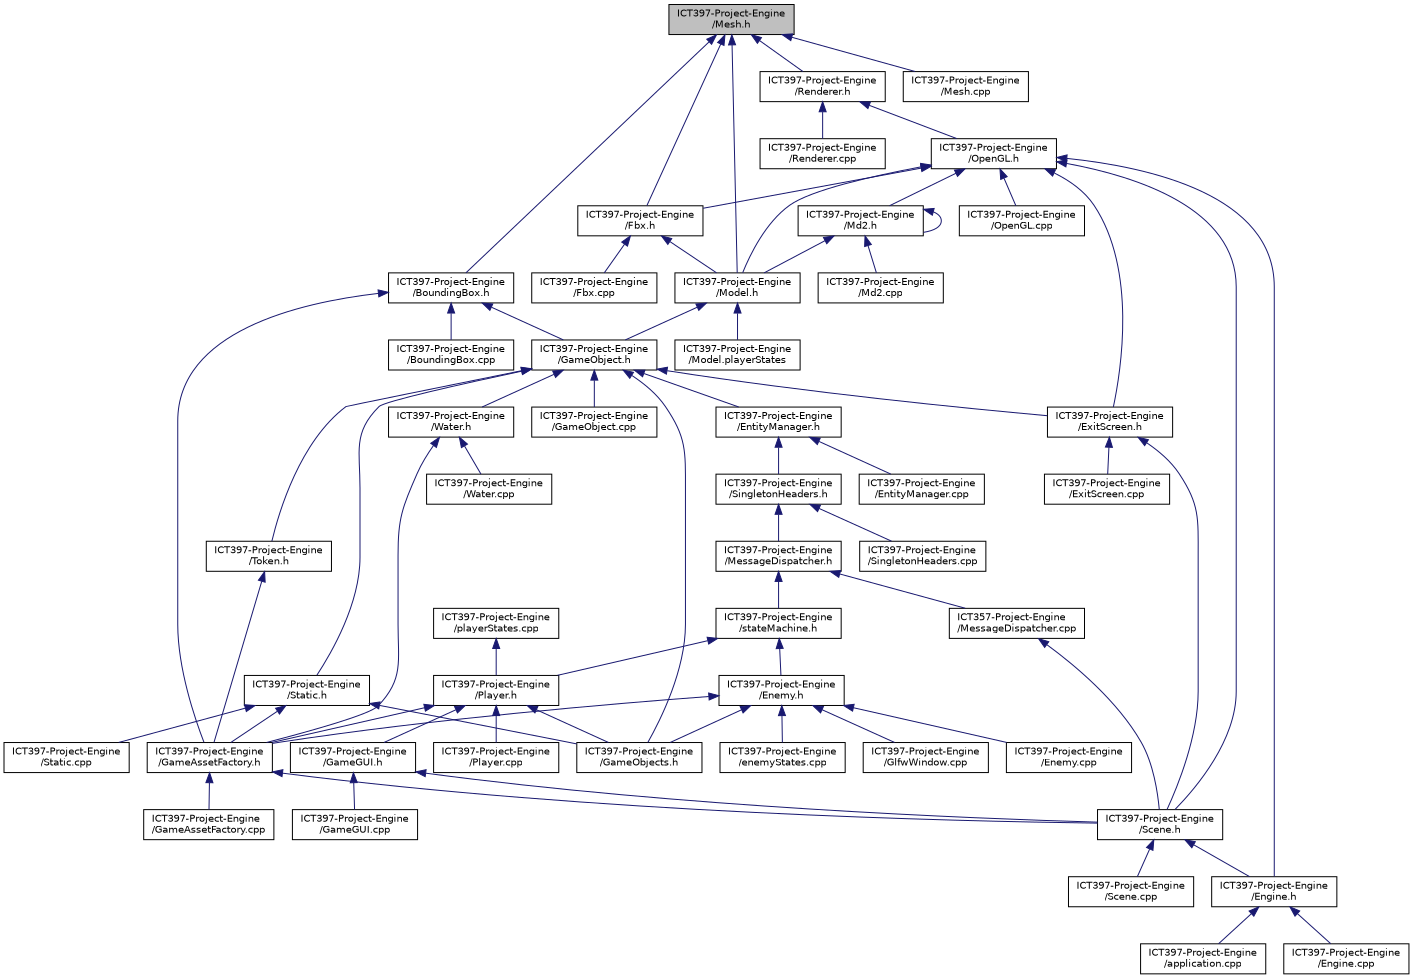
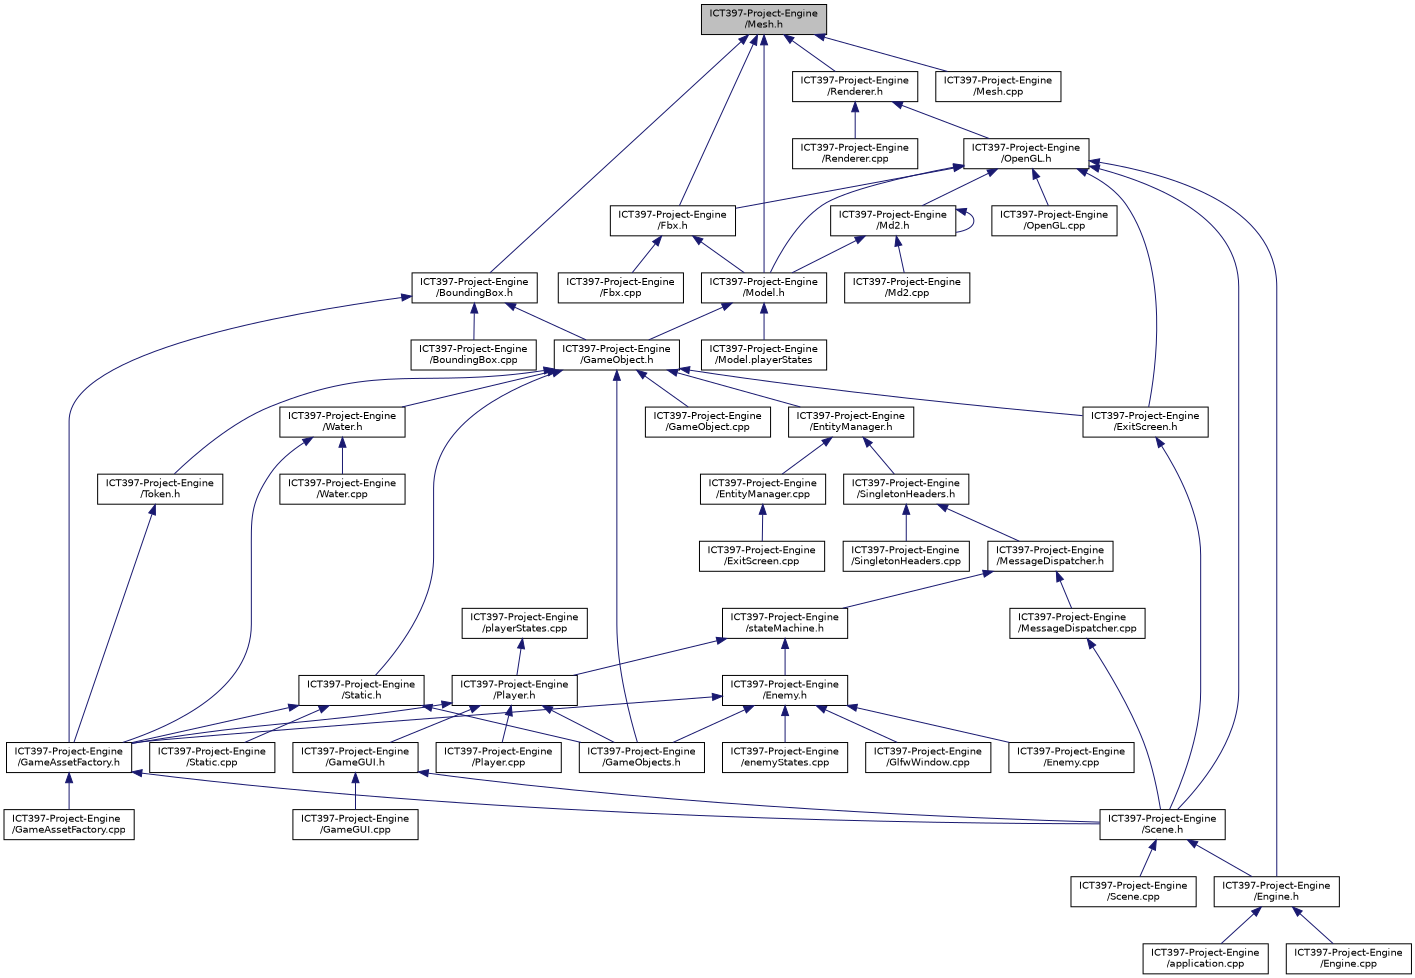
edge "ICT397-Project-Engine /ExitScreen.cpp" -> "ICT397-Project-Engine /ExitScreen.h": now "ICT397-Project-Engine /ExitScreen.cpp" -> "ICT397-Project-Engine /EntityManager.cpp"
node "ICT357-Project-Engine /MessageDispatcher.cpp": label "ICT357-Project-Engine /MessageDispatcher.cpp" -> "ICT397-Project-Engine /MessageDispatcher.cpp"
